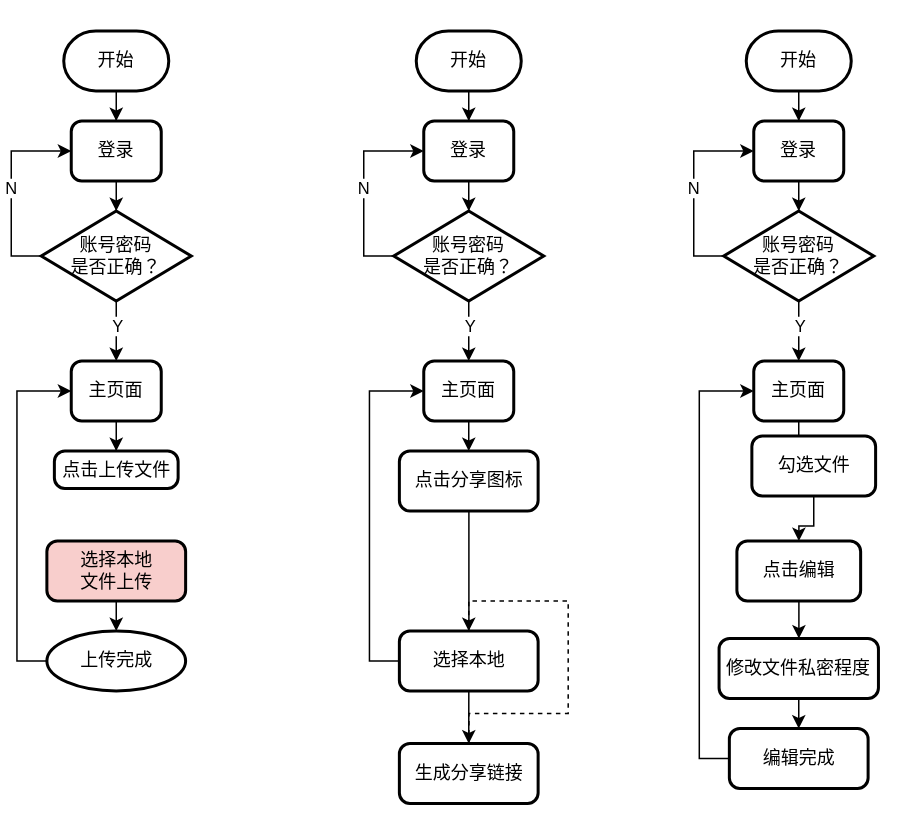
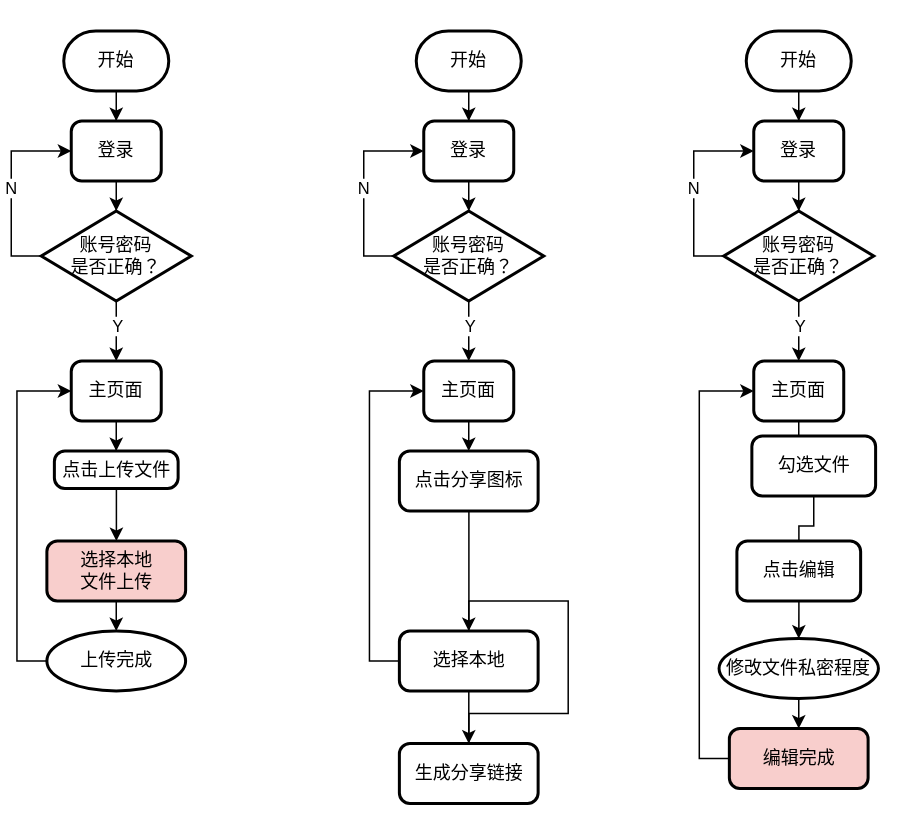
edge "点击上传文件" -> "选择本地 文件上传": added
edge "勾选文件" -> "点击编辑": arrowhead classic -> none
edge "生成分享链接" -> "选择本地": style dashed -> solid
node "修改文件私密程度": shape rounded rectangle -> ellipse
node "编辑完成": fillcolor #ffffff -> #f8cecc
